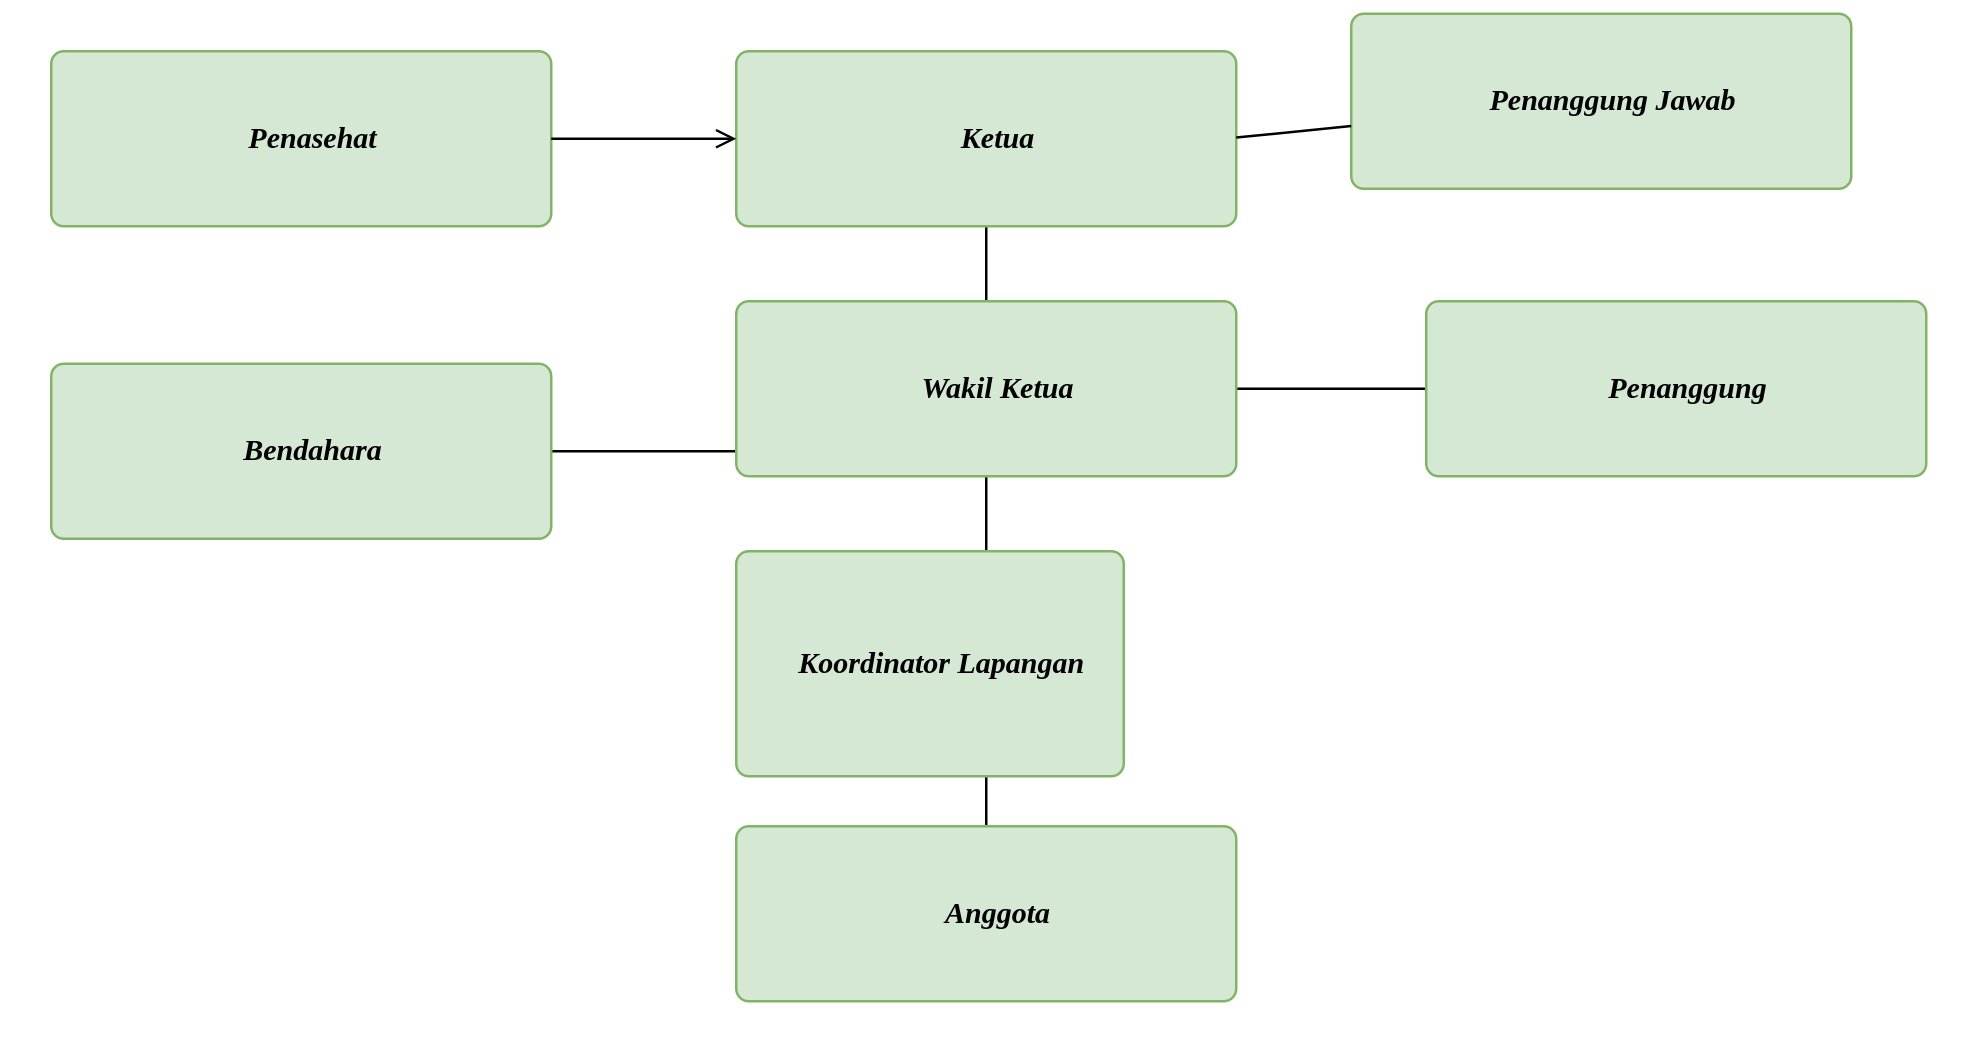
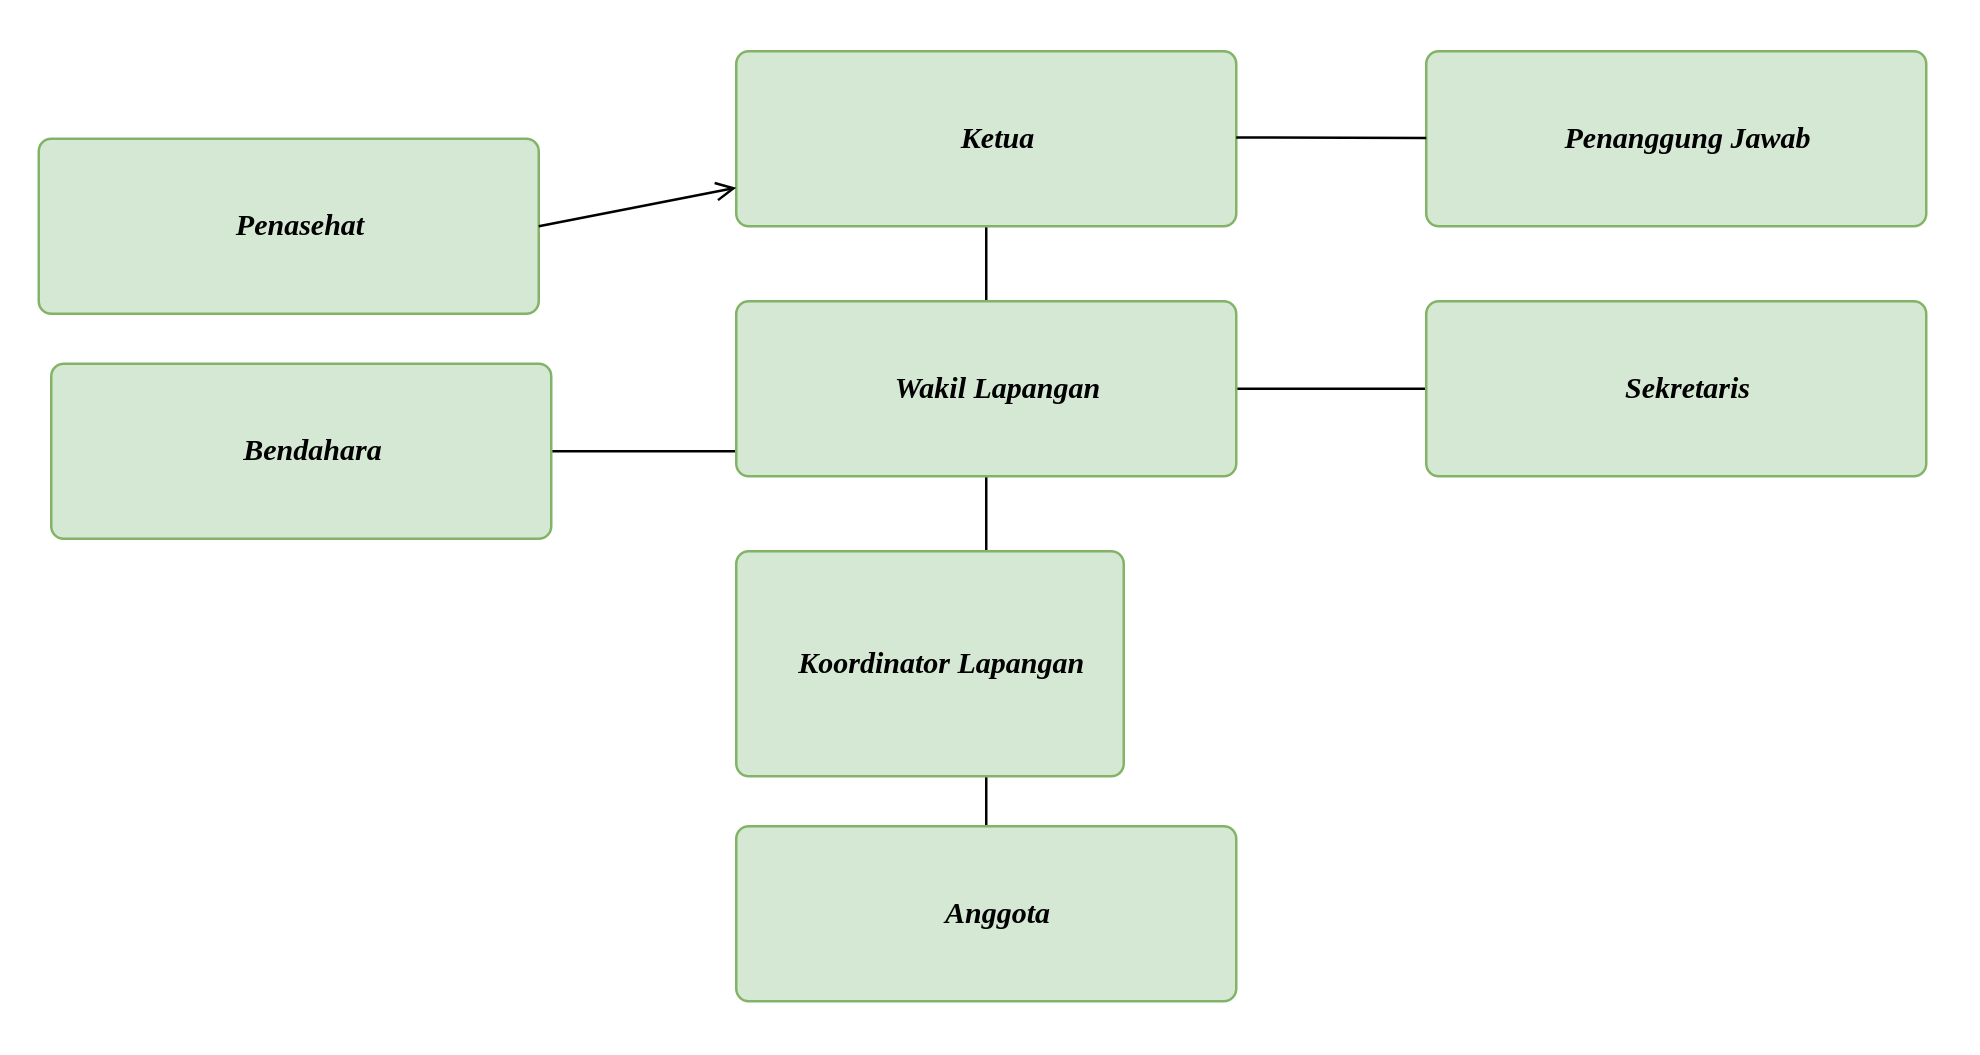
node "Penanggung Jawab": moved (1601, 101) -> (1676, 139)
node "Penasehat": moved (301, 139) -> (289, 226)
node "Wakil Ketua": label "Wakil Ketua" -> "Wakil Lapangan"
node "Penanggung": label "Penanggung" -> "Sekretaris"
